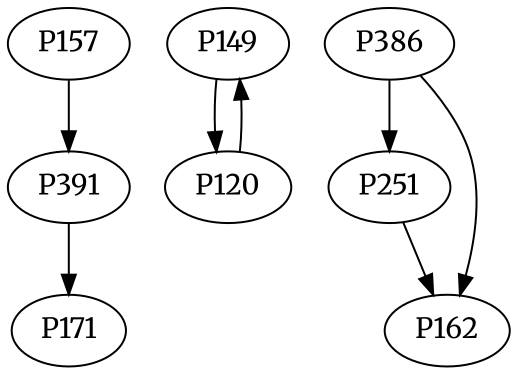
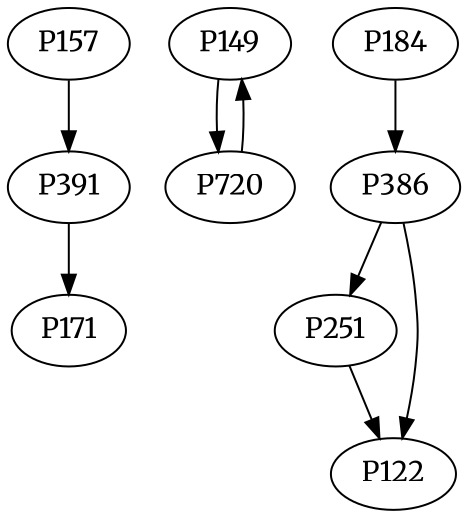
node "P184": added
node "P120": label "P120" -> "P720"
node "P162": label "P162" -> "P122"
